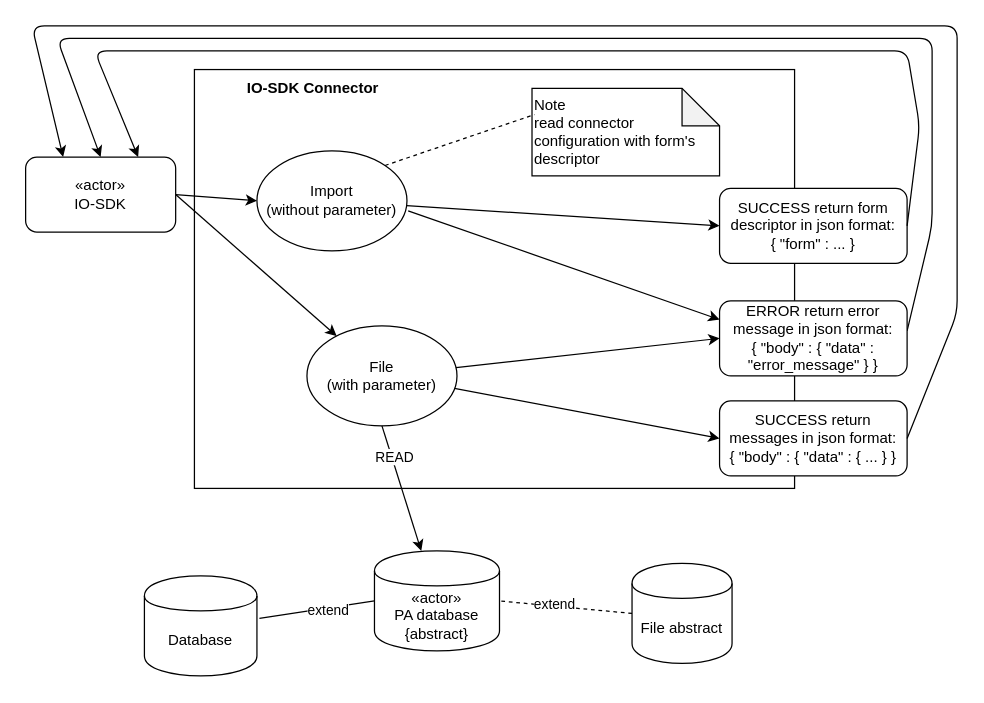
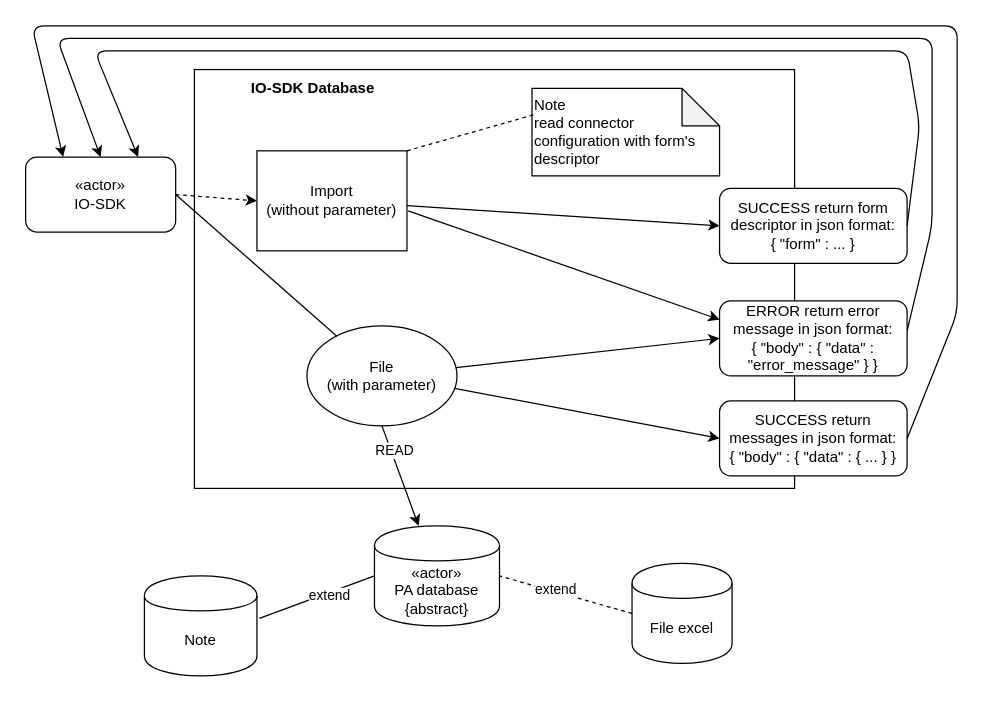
node "IO-SDK Connector": label "IO-SDK Connector" -> "IO-SDK Database"
edge "«actor» IO-SDK" -> "Import (without parameter)": style solid -> dashed
node "Import (without parameter)": shape ellipse -> rectangle
edge "«actor» IO-SDK" -> "File (with parameter)": arrowhead classic -> none
node "«actor» PA database {abstract}": moved (437, 601) -> (437, 576)
node "File abstract": label "File abstract" -> "File excel"
node "Database": label "Database" -> "Note"
